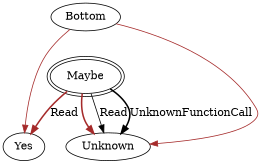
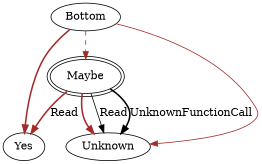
edge "Bottom" -> "Maybe": added
edge "Bottom" -> "Yes": style solid -> bold
